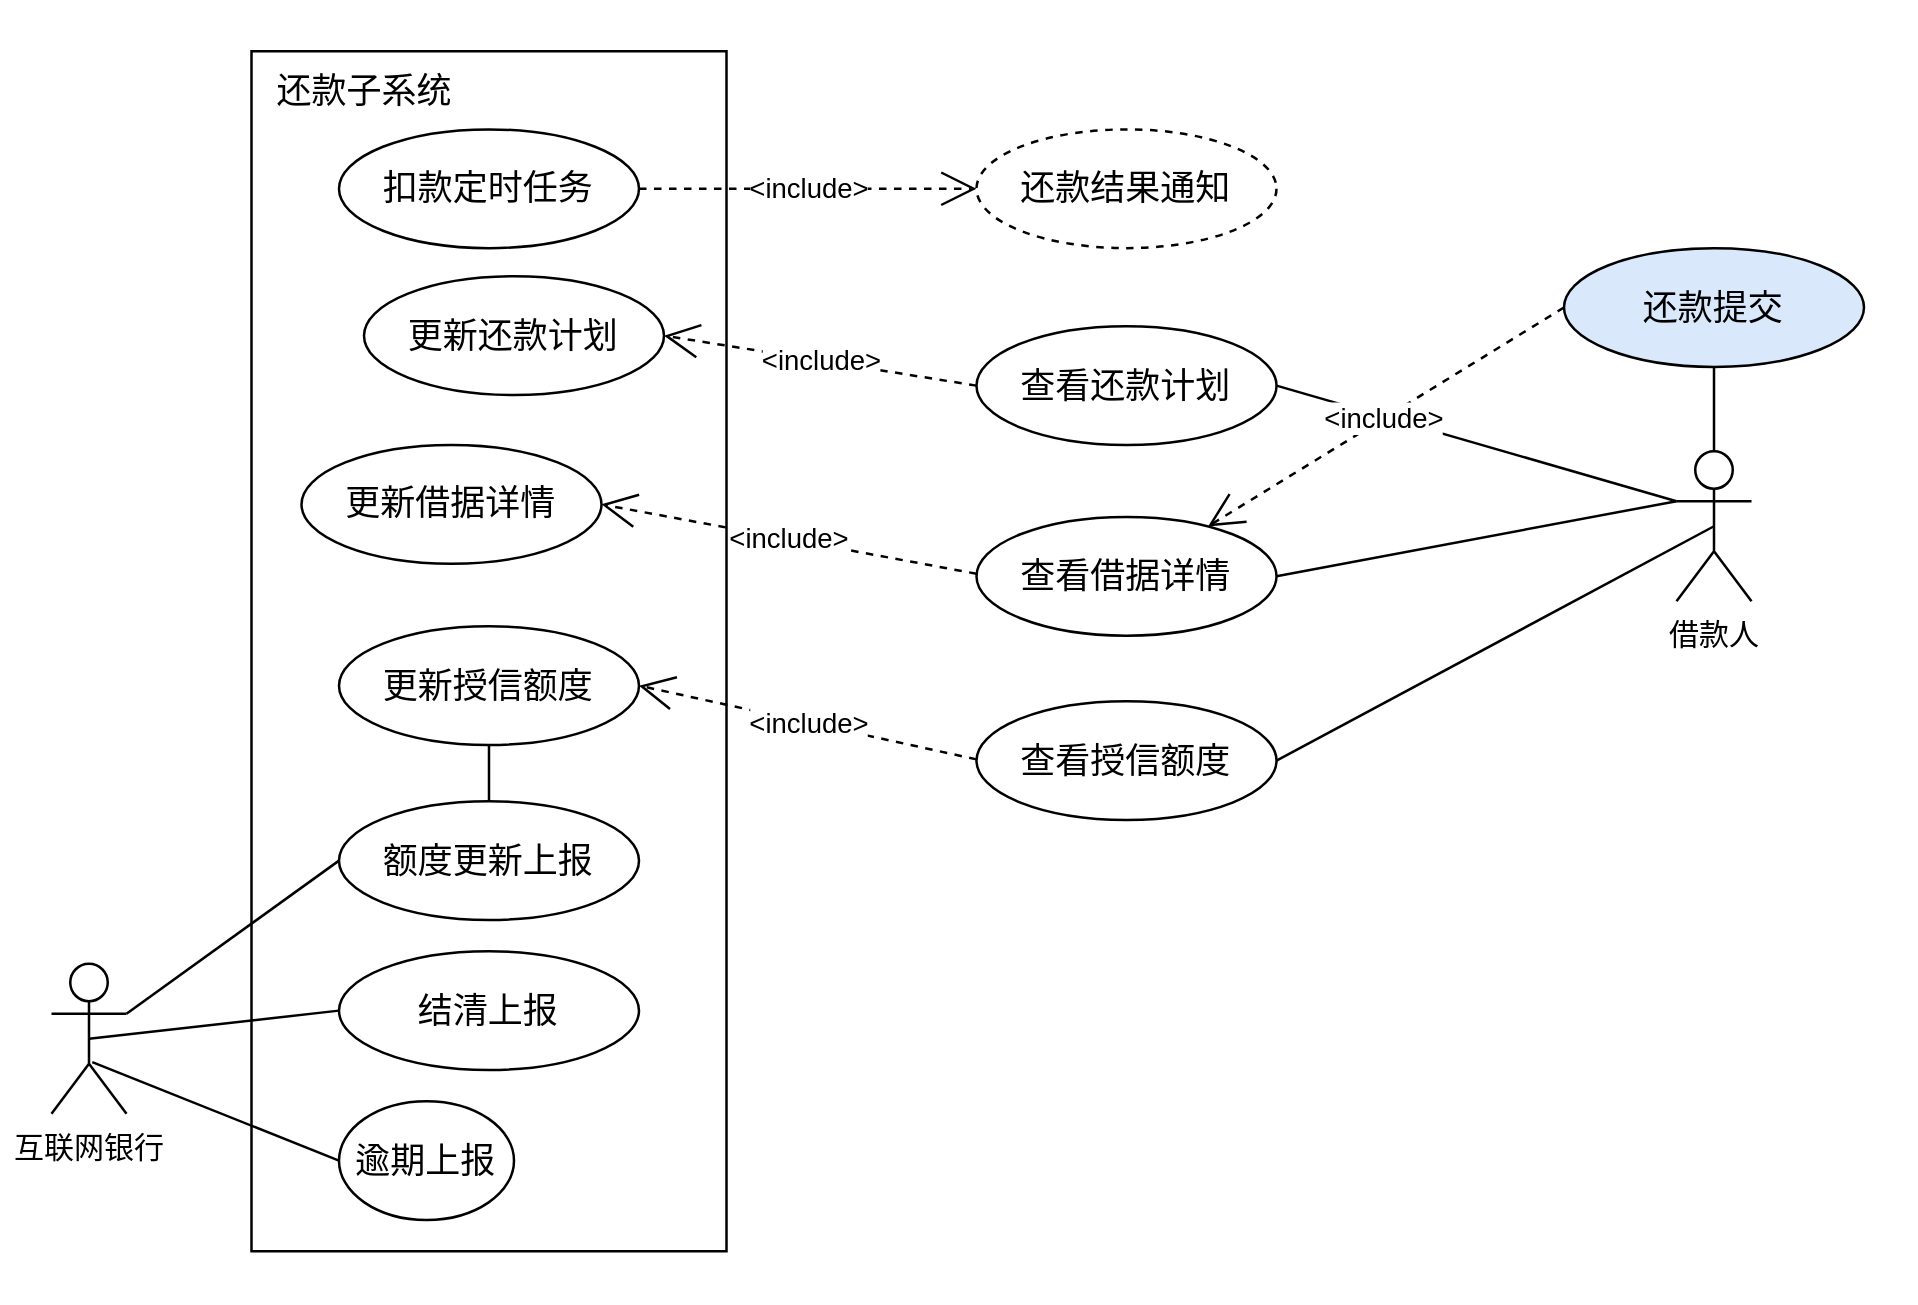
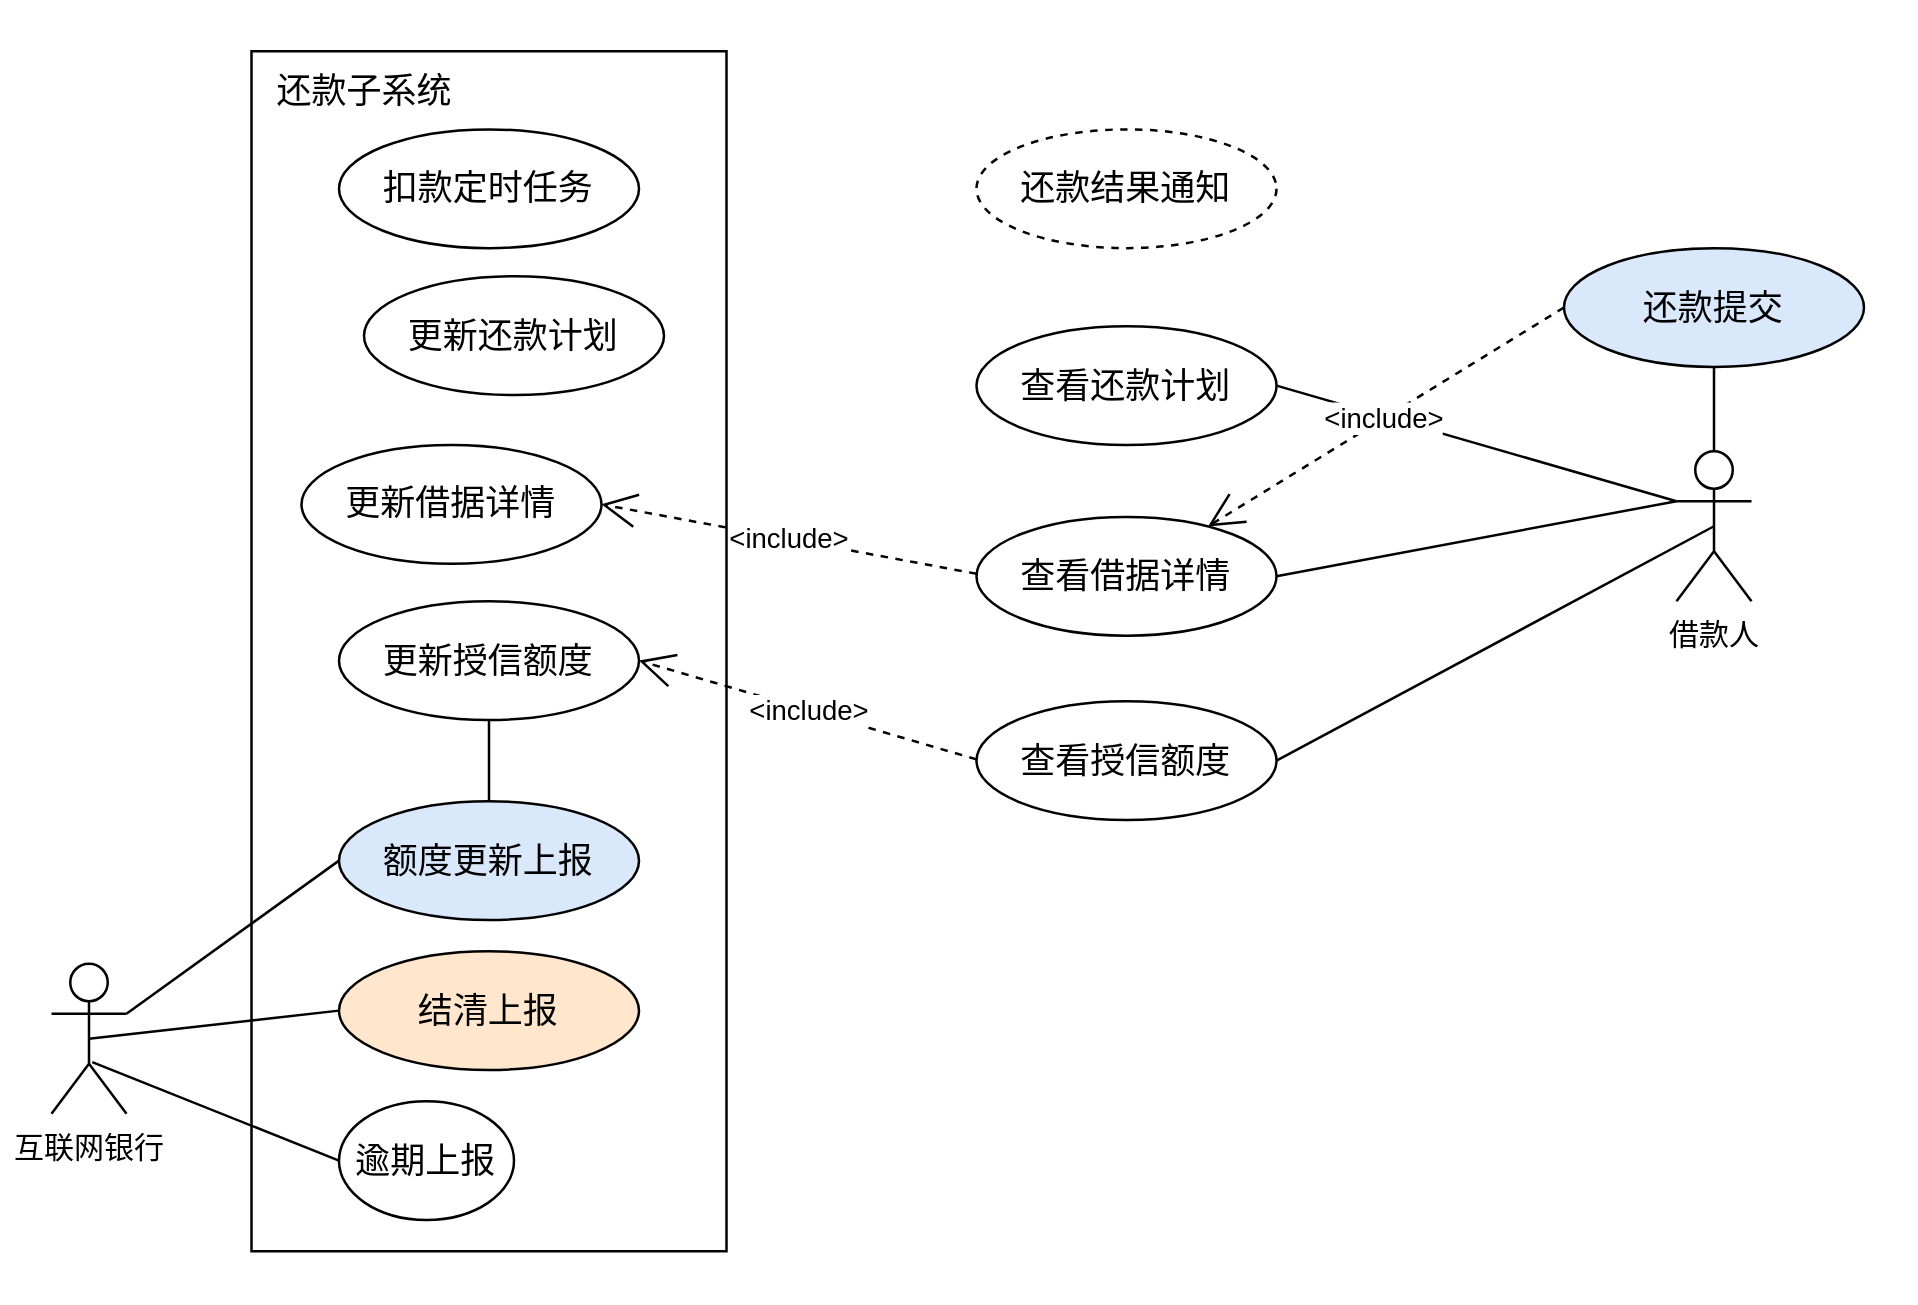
edge "扣款定时任务" -> "还款结果通知": removed, label "<include>"
edge "查看还款计划" -> "更新还款计划": removed, label "<include>"
node "更新授信额度": moved (489, 686) -> (489, 661)
node "额度更新上报": fillcolor #ffffff -> #dae8fc
node "结清上报": fillcolor #ffffff -> #ffe6cc
